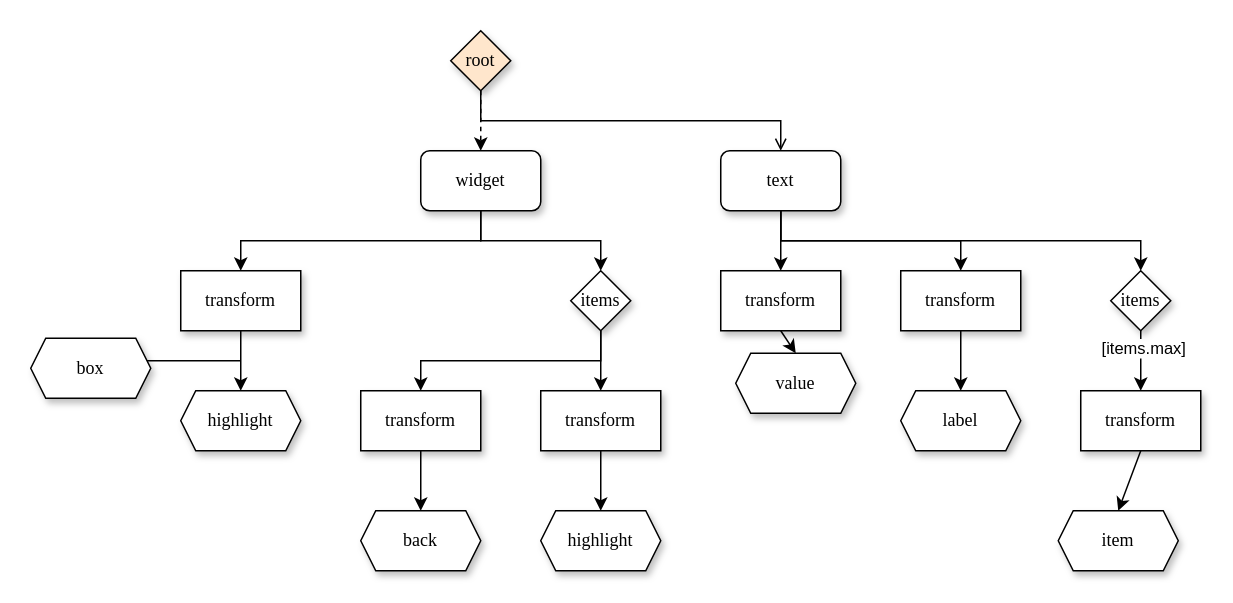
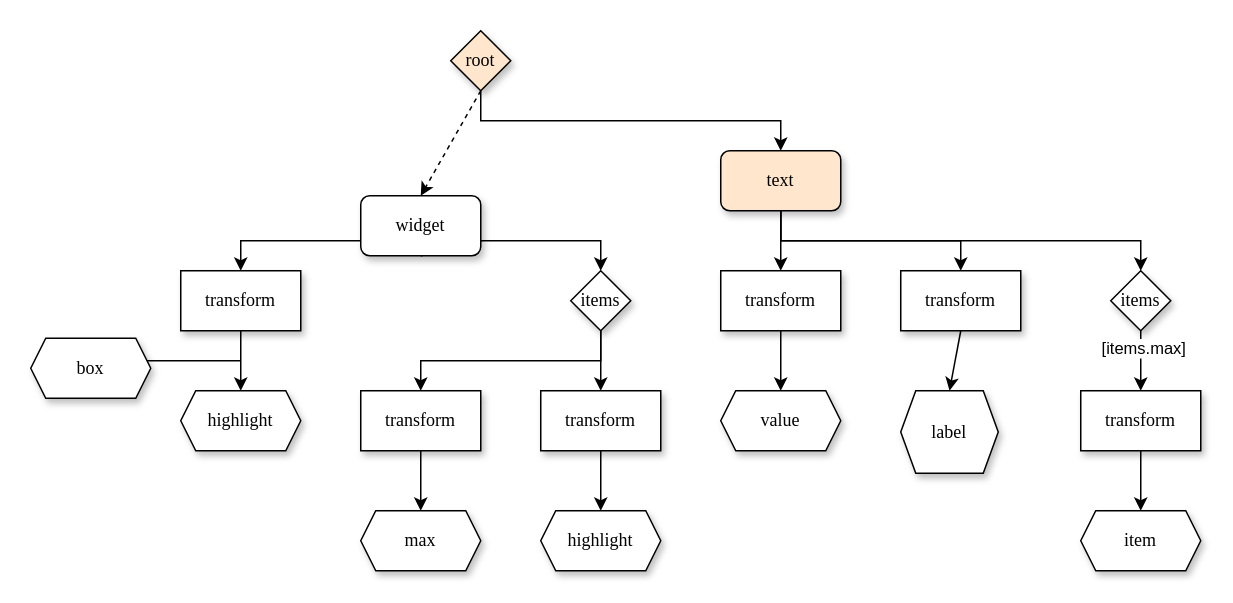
edge "root" -> "text": arrowhead open -> classic
node "widget": moved (481, 181) -> (421, 226)
node "text": fillcolor #ffffff -> #ffe6cc
node "value": moved (796, 383) -> (781, 421)
node "label": size 120x60 -> 98x83
node "back": label "back" -> "max"
node "item": moved (1118, 541) -> (1141, 541)
